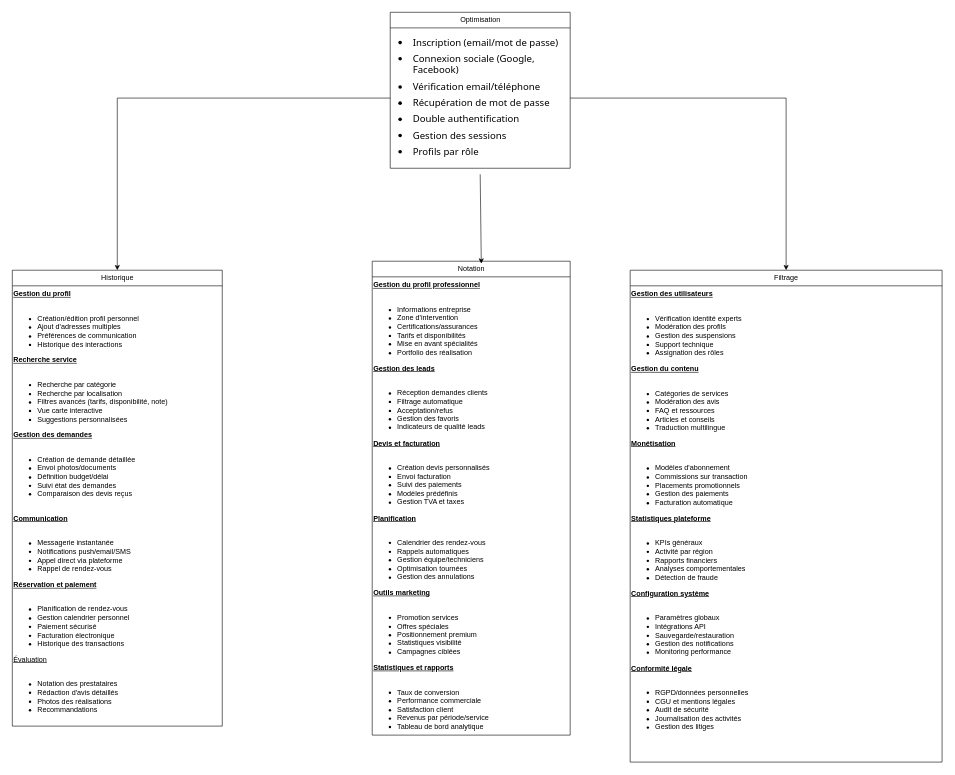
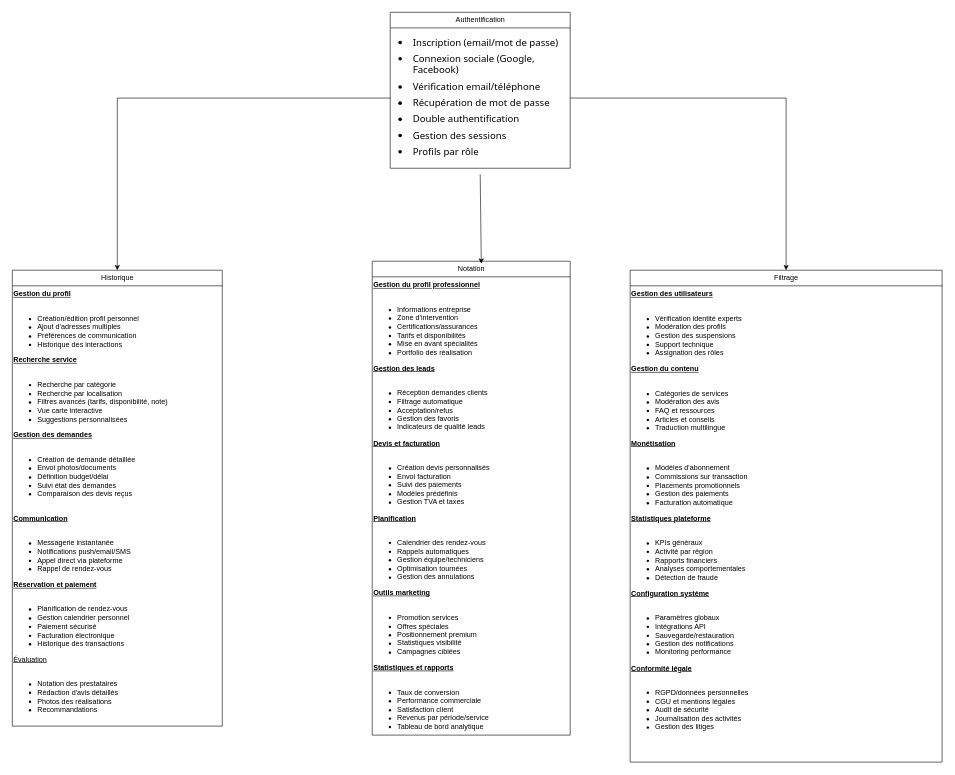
node "Optimisation": label "Optimisation" -> "Authentification"
